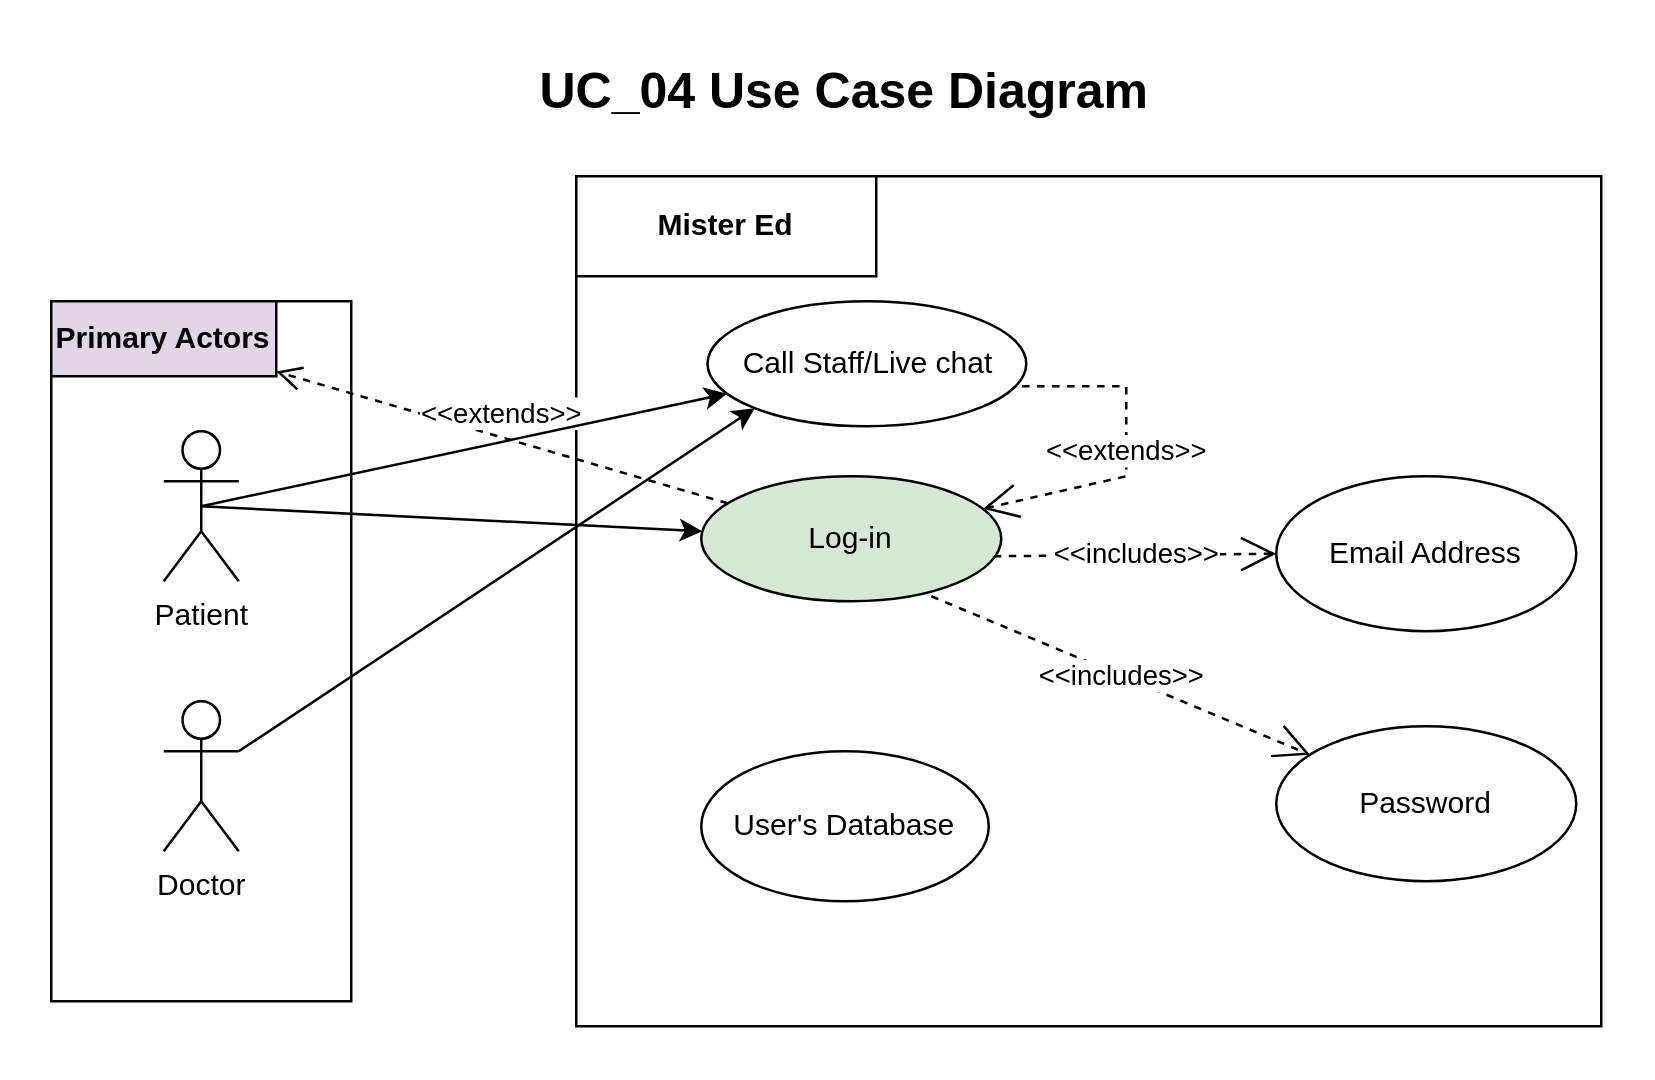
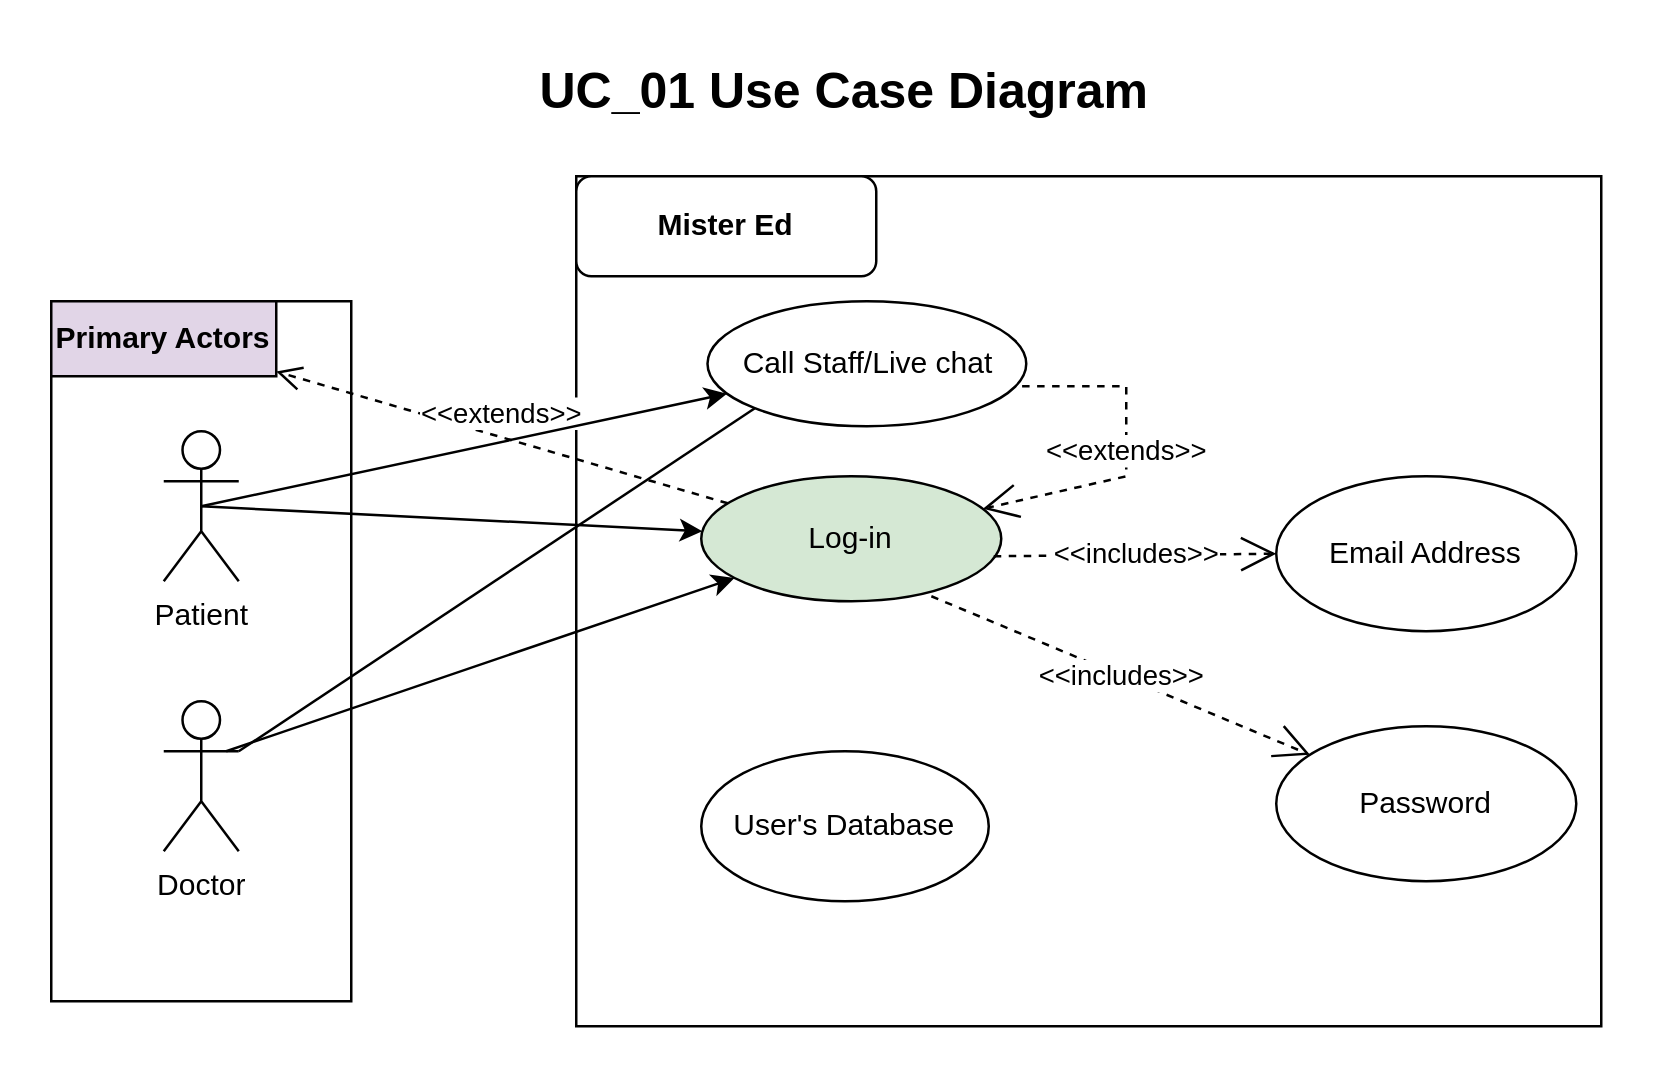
node "UC_04 Use Case Diagram": label "UC_04 Use Case Diagram" -> "UC_01 Use Case Diagram"
node "Mister Ed": shape rectangle -> rounded rectangle
edge "Doctor" -> "Call Staff/Live chat": arrowhead classic -> none
edge "Doctor" -> "Log-in": added
